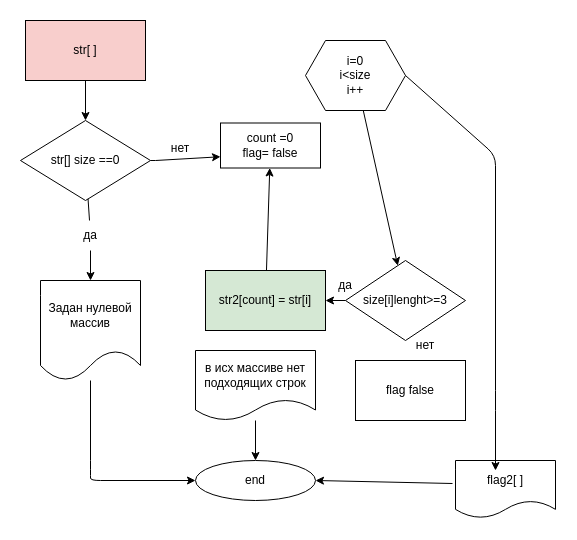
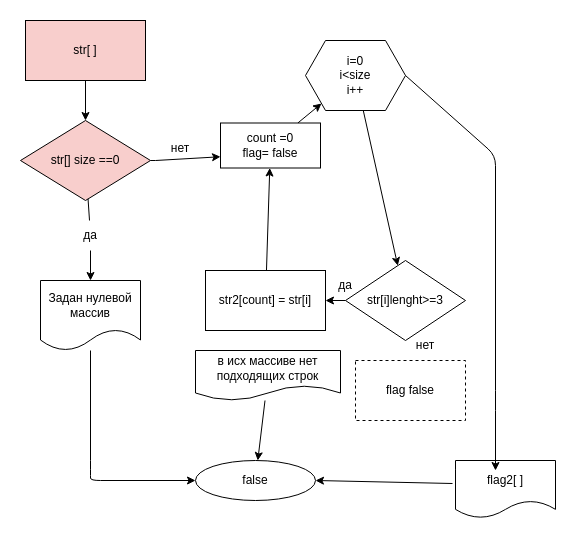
edge "count =0 flag= false" -> "i=0 i<size i++": added
node "str[] size ==0": fillcolor #ffffff -> #f8cecc
node "str2[count] = str[i]": fillcolor #d5e8d4 -> #ffffff
node "size[i]lenght>=3": label "size[i]lenght>=3" -> "str[i]lenght>=3"
node "Задан нулевой массив": size 100x100 -> 100x70
node "в исх массиве нет подходящих строк": size 120x70 -> 145x50
node "flag false": style solid -> dashed
node "end": label "end" -> "false"
